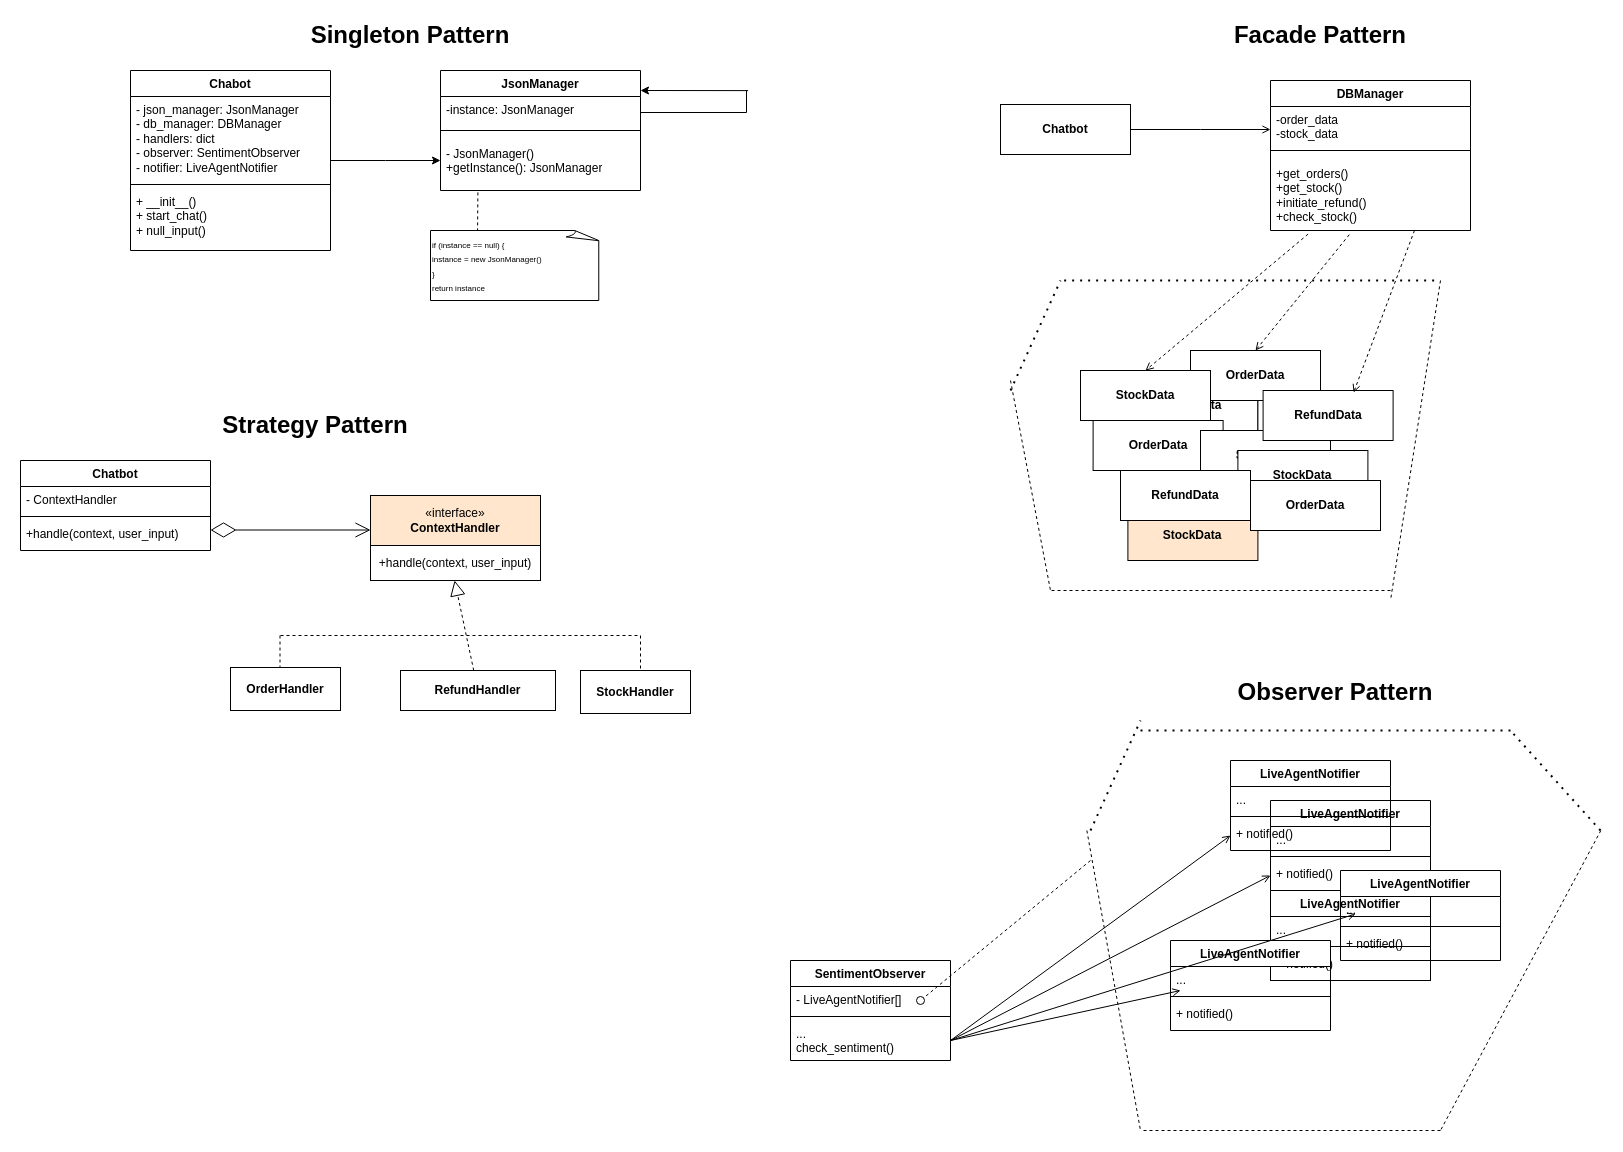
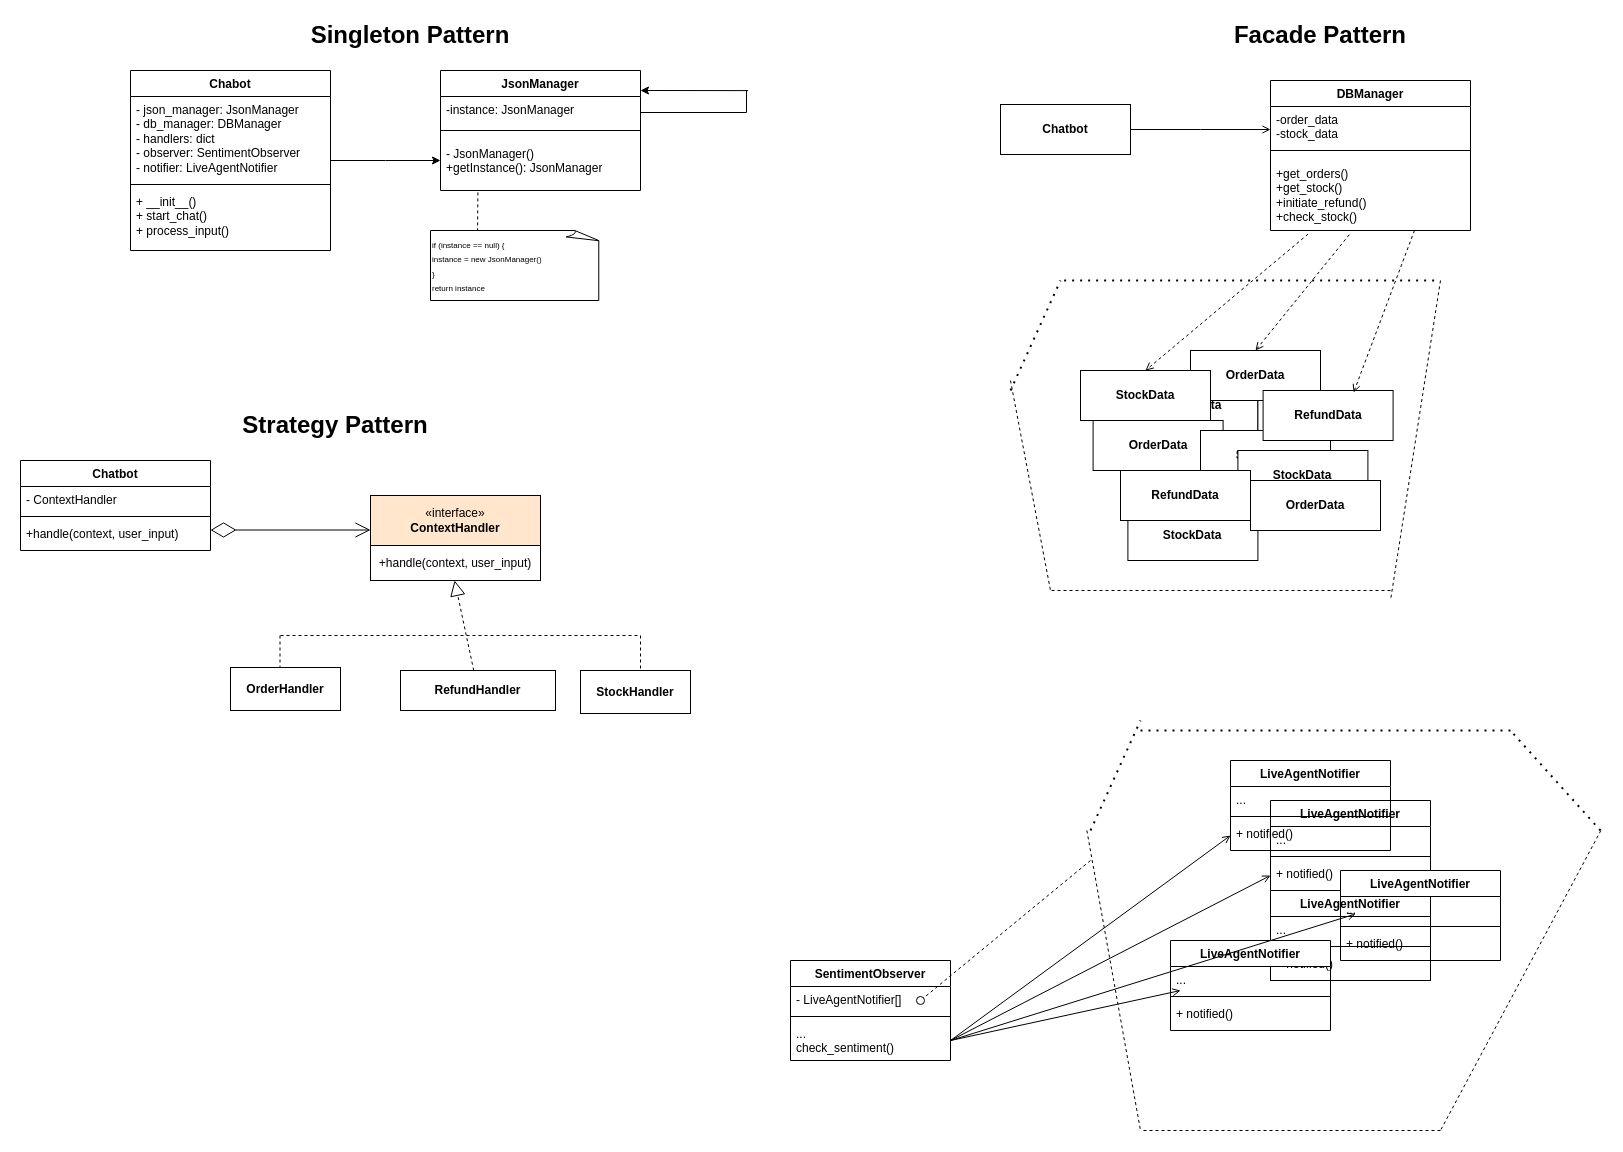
node "+ __init__() + start_chat() + null_input()": label "+ __init__() + start_chat() + null_input()" -> "+ __init__() + start_chat() + process_input()"
node "Strategy Pattern": moved (316, 426) -> (336, 426)
node "StockData": fillcolor #ffe6cc -> #ffffff
node "Observer Pattern": removed
